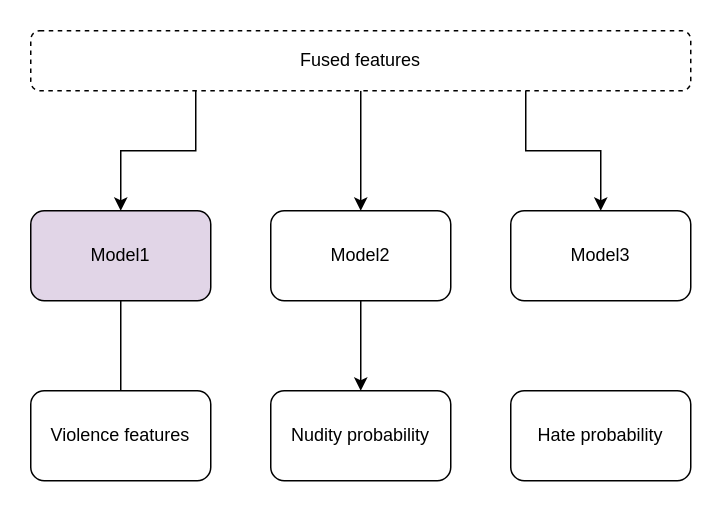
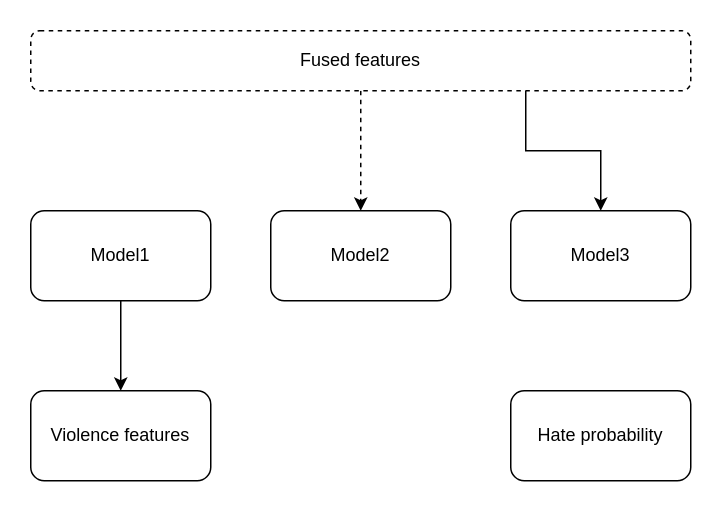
edge "Fused features" -> "Model2": style solid -> dashed
edge "Fused features" -> "Model1": removed
node "Model1": fillcolor #e1d5e7 -> #ffffff
edge "Model2" -> "Nudity probability": removed
edge "Model1" -- "Violence features": arrowhead none -> classic
node "Nudity probability": removed
